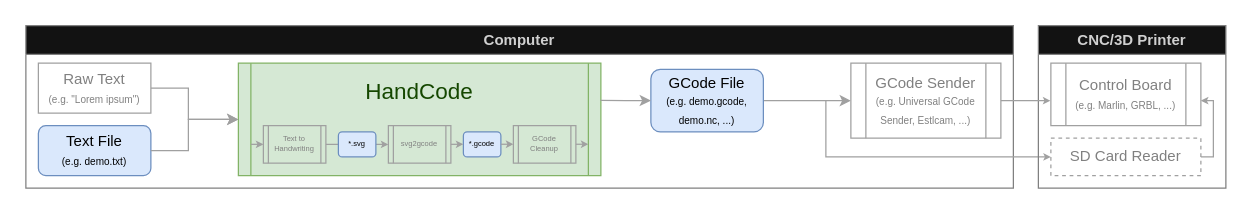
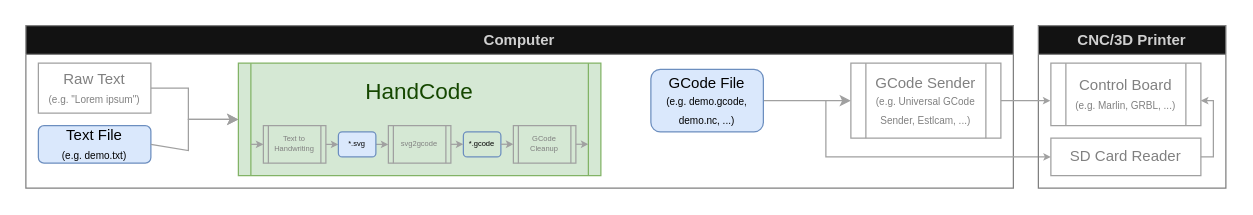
edge "HandCode" -> "GCode File (e.g. demo.gcode, demo.nc, ...)": removed
edge "Text to Handwriting" -- "*.svg": arrowhead none -> classic
node "*.gcode": fillcolor #dae8fc -> #d5e8d4
node "Text File (e.g. demo.txt)": size 113x50 -> 113x38
node "SD Card Reader": style dashed -> solid
